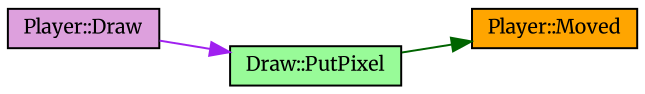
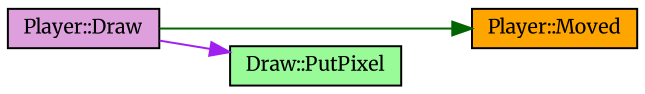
edge "Draw::PutPixel" -> "Player::Moved": now "Player::Draw" -> "Player::Moved"
